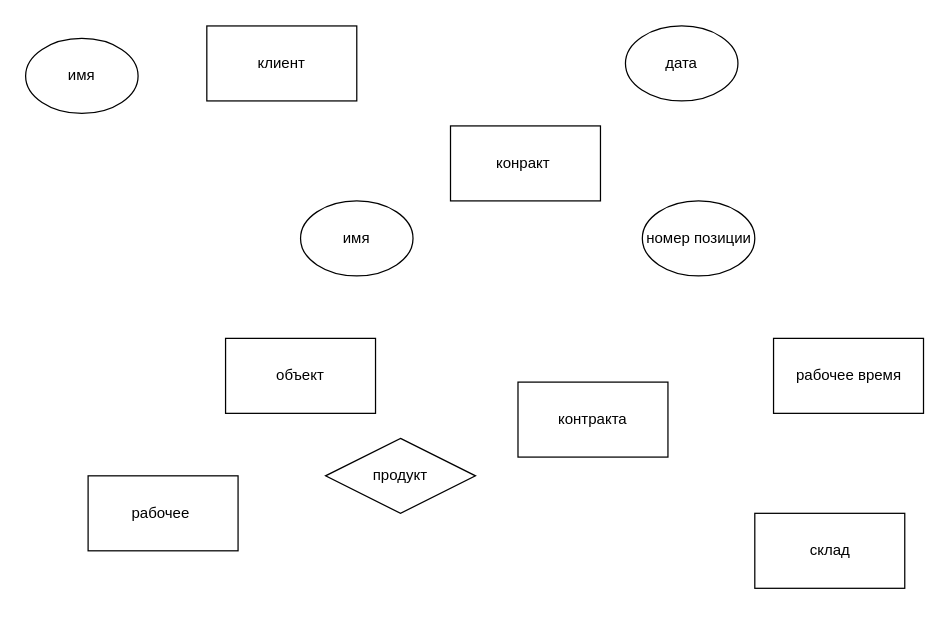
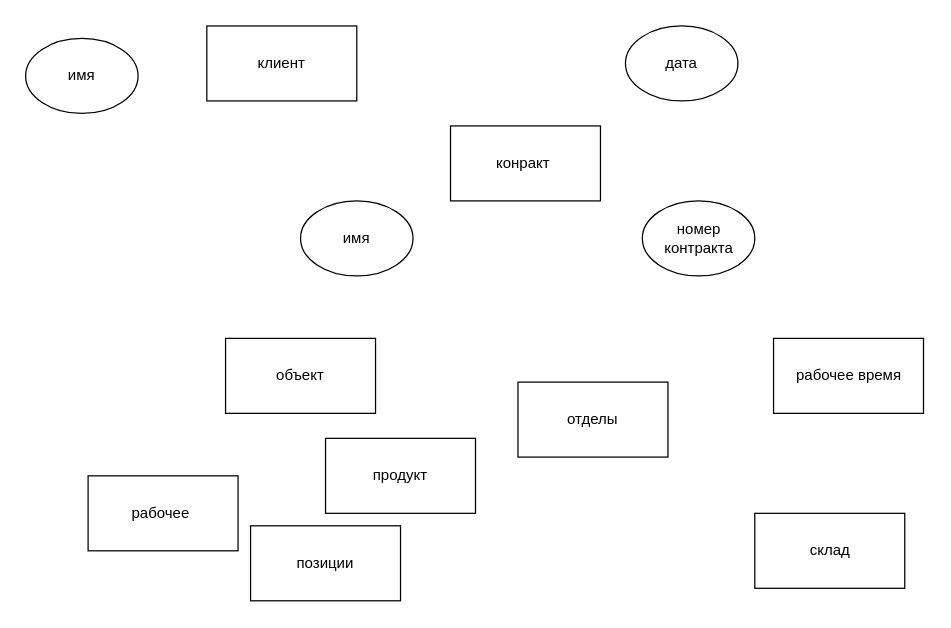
node "номер позиции": label "номер позиции" -> "номер контракта"
node "контракта": label "контракта" -> "отделы"
node "продукт": shape diamond -> rectangle
node "позиции": added
